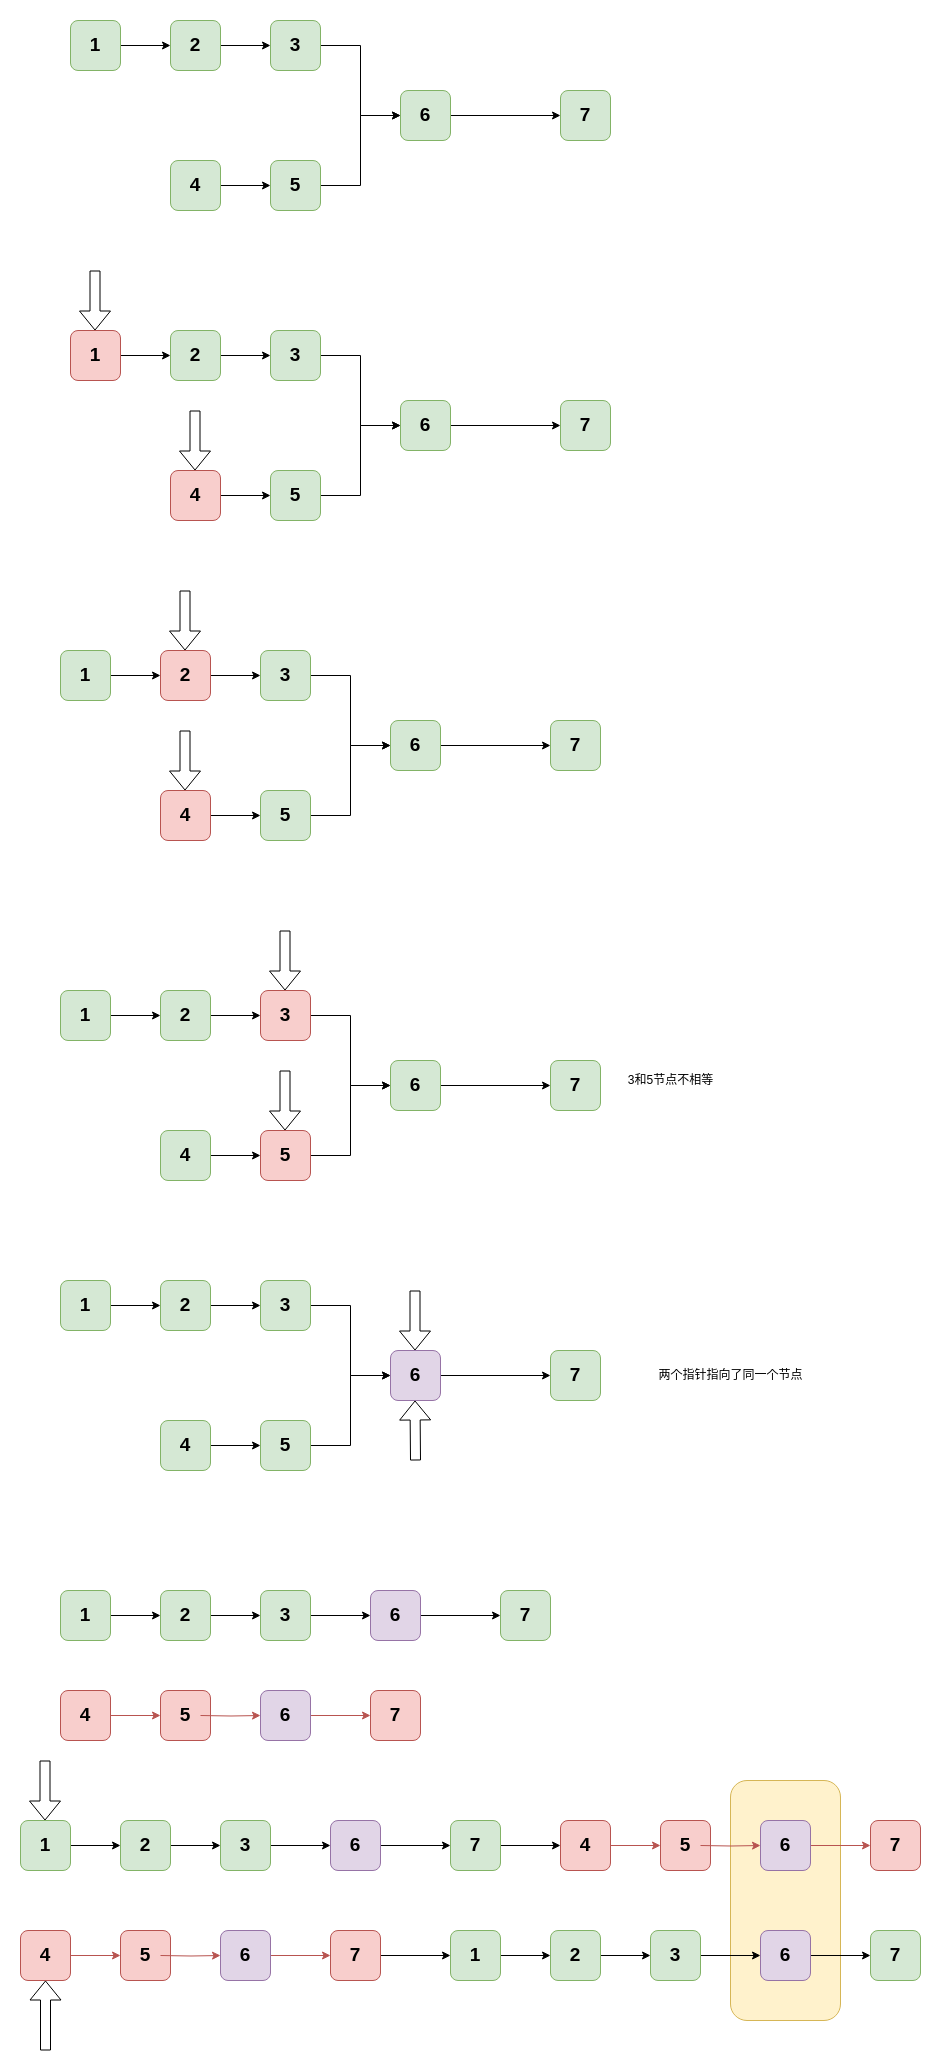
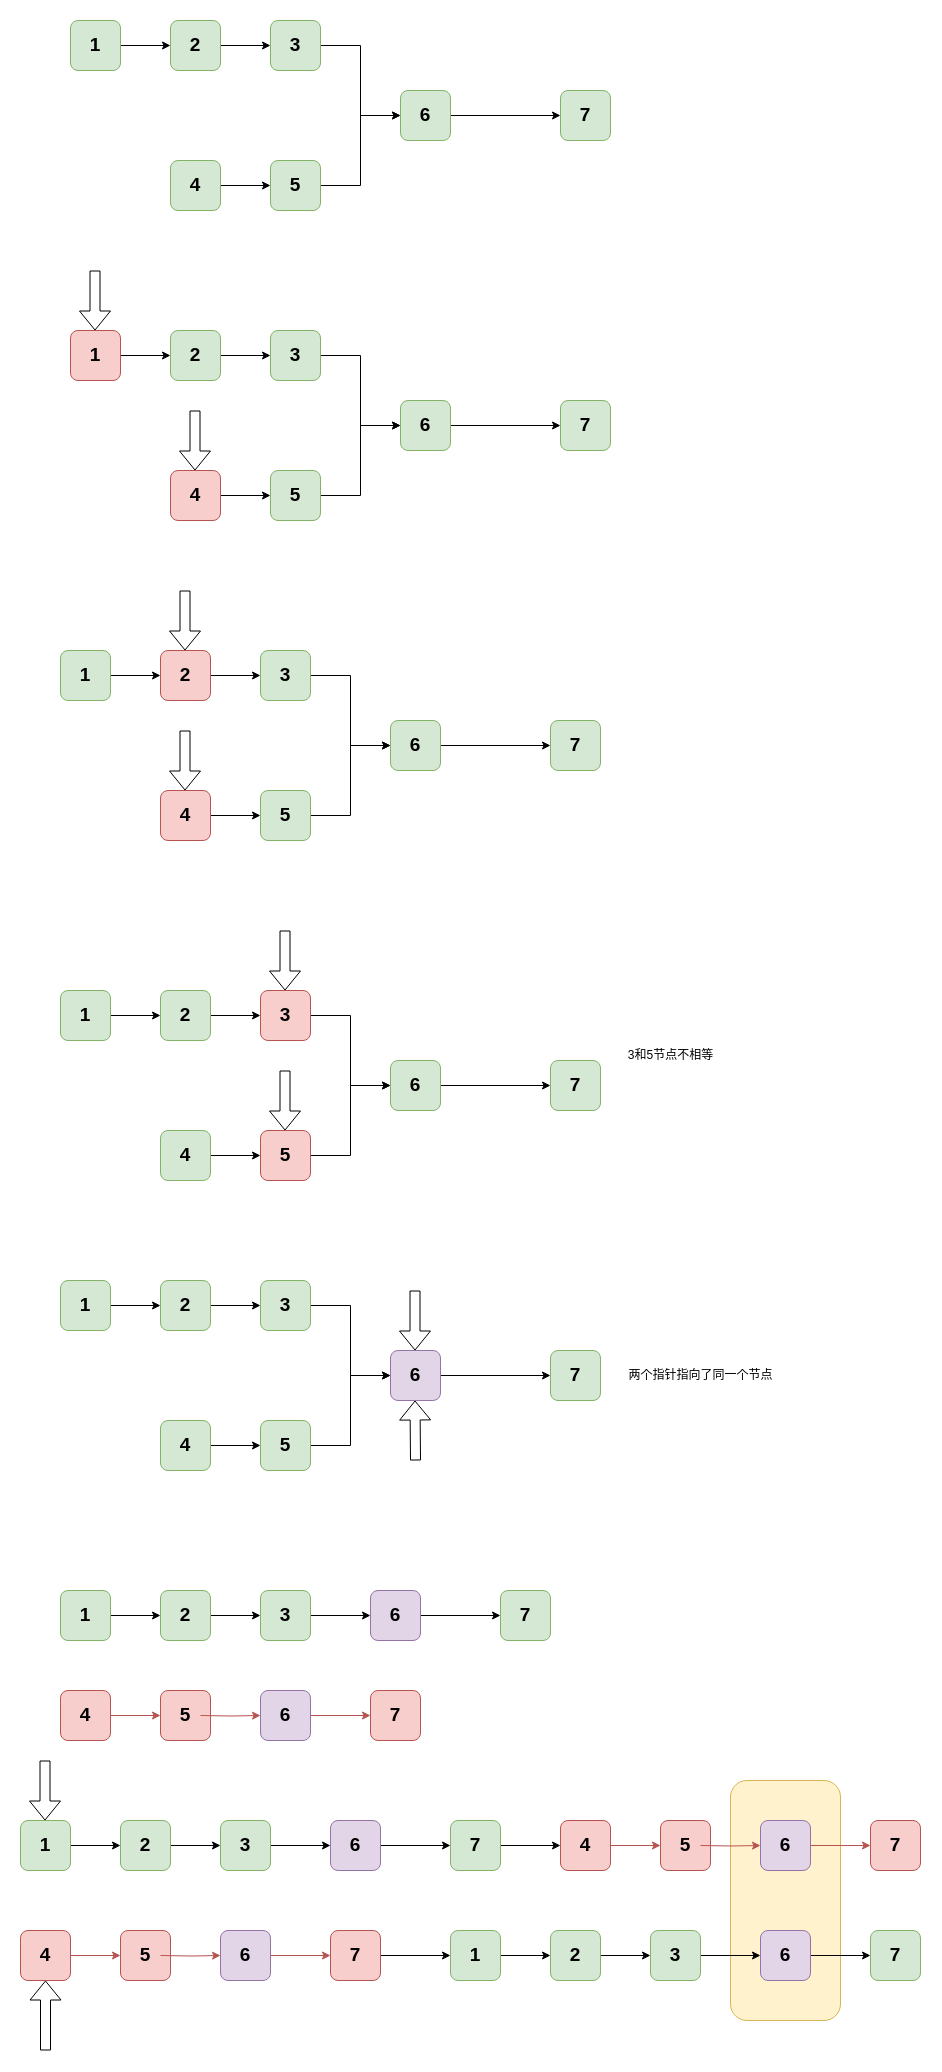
node "3和5节点不相等": moved (671, 1081) -> (671, 1056)
node "两个指针指向了同一个节点": moved (731, 1376) -> (701, 1376)
